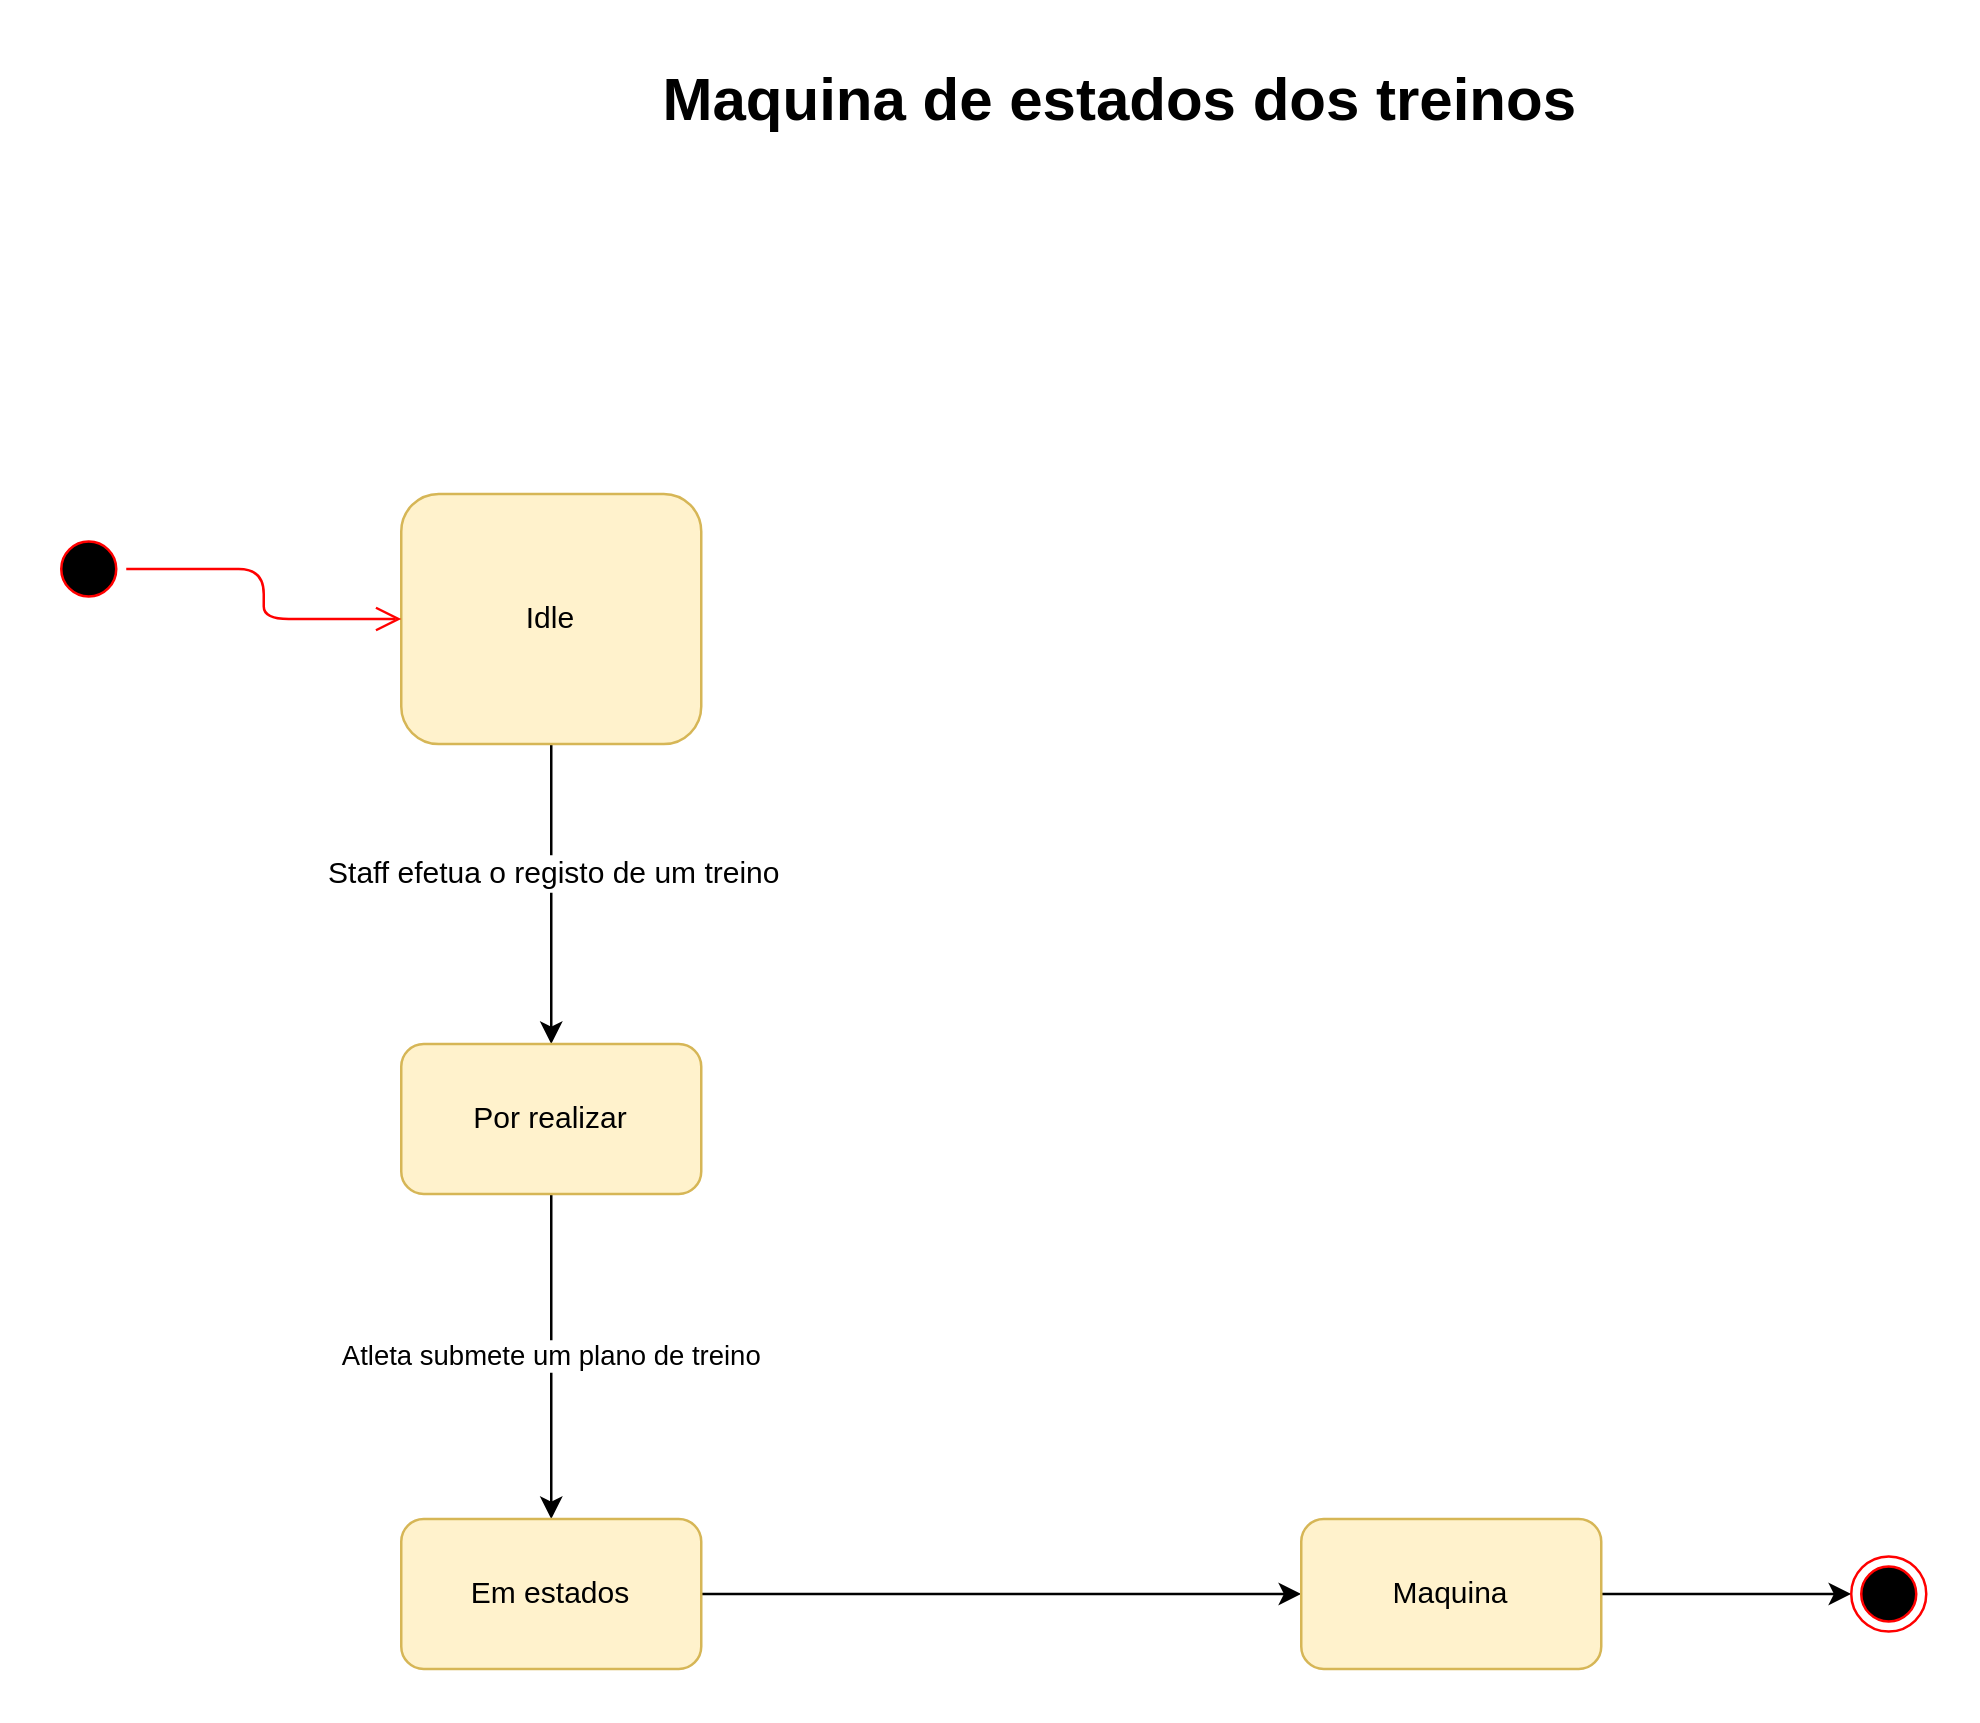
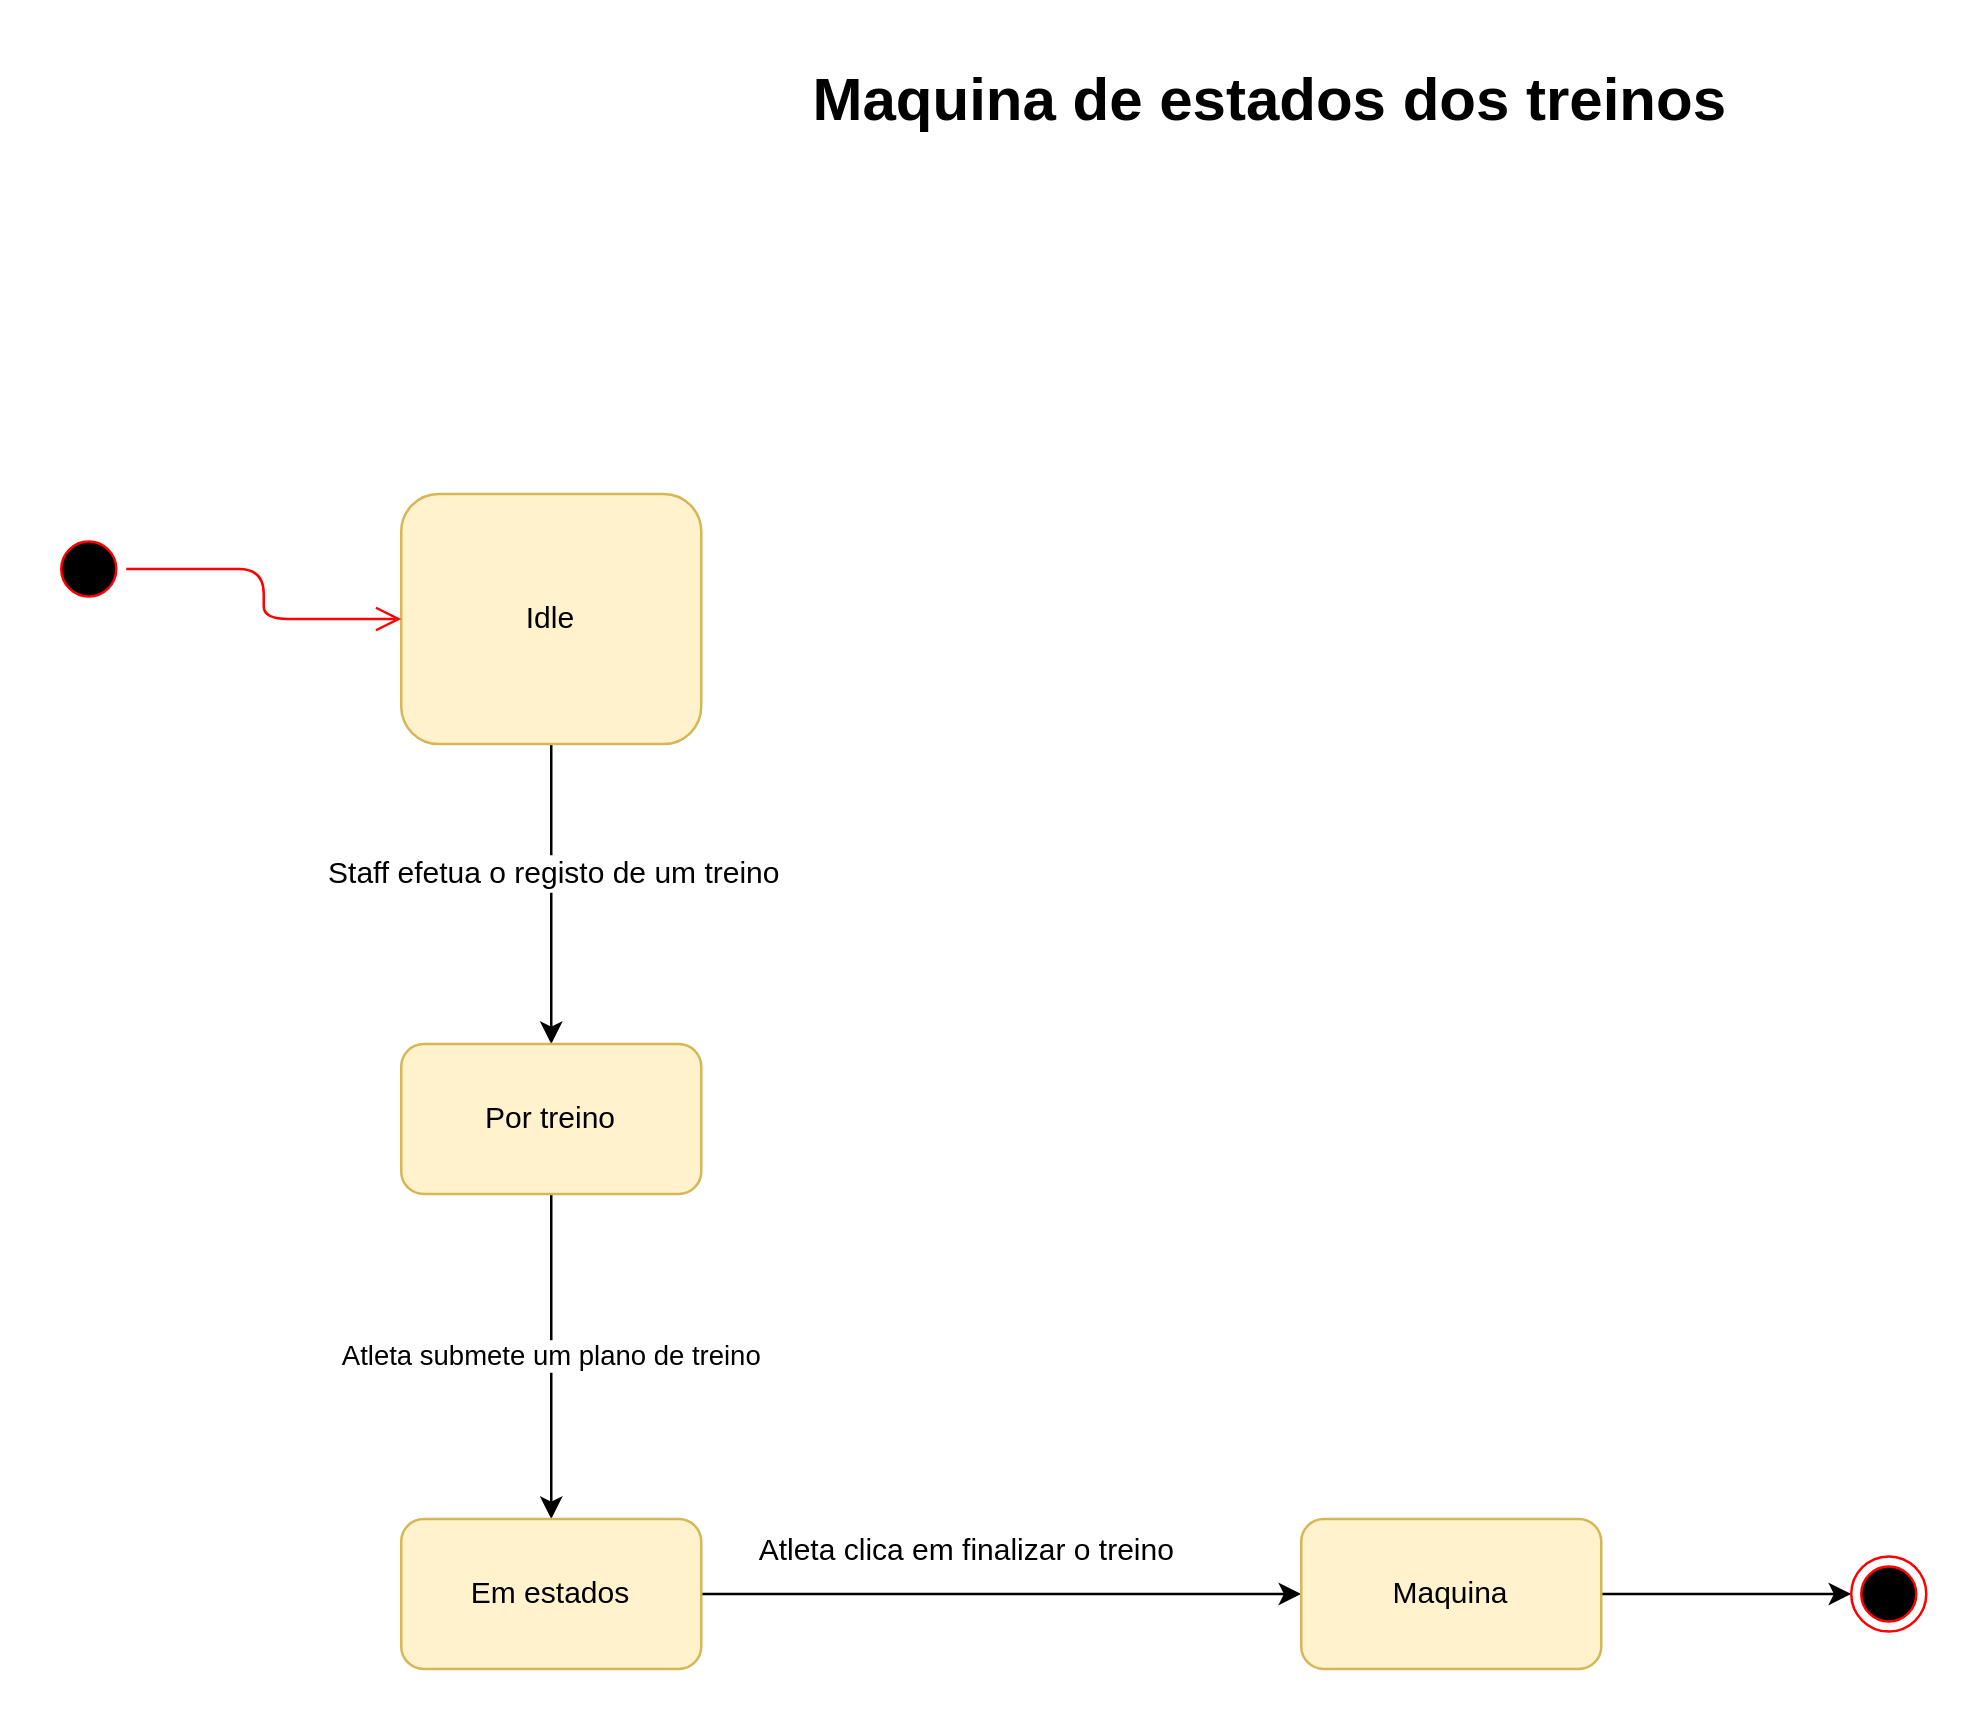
node "Maquina de estados dos treinos": moved (1126, 201) -> (1276, 201)
node "Por realizar": label "Por realizar" -> "Por treino"
node "Atleta clica em finalizar o treino": added
